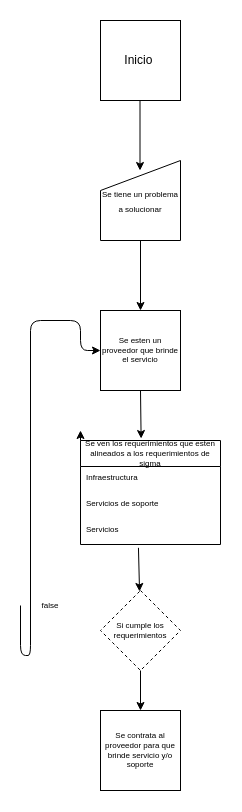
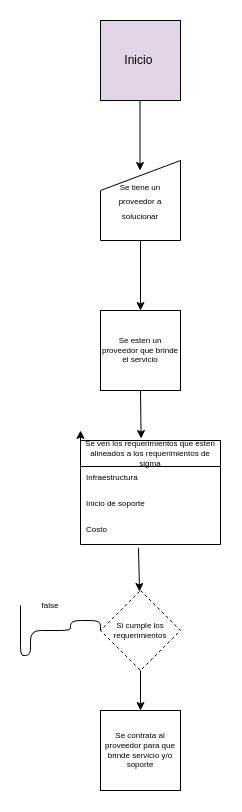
node "Inicio": fillcolor #ffffff -> #e1d5e7
node "Se tiene un problema a solucionar": label "Se tiene un problema a solucionar" -> "Se tiene un proveedor a solucionar"
edge "false" -> "Se esten un proveedor que brinde el servicio": removed
node "Servicios de soporte": label "Servicios de soporte" -> "Inicio de soporte"
node "Servicios": label "Servicios" -> "Costo"
edge "false" -- "Si cumple los requerimientos": added
